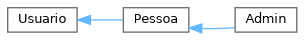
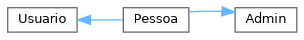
edge "Admin" -> "Pessoa": reversed
